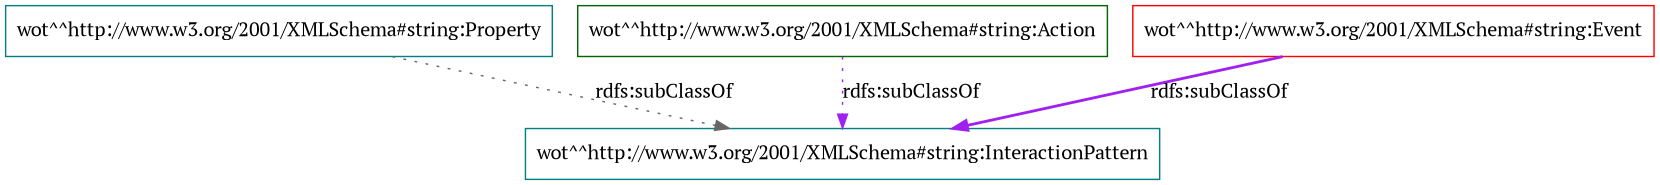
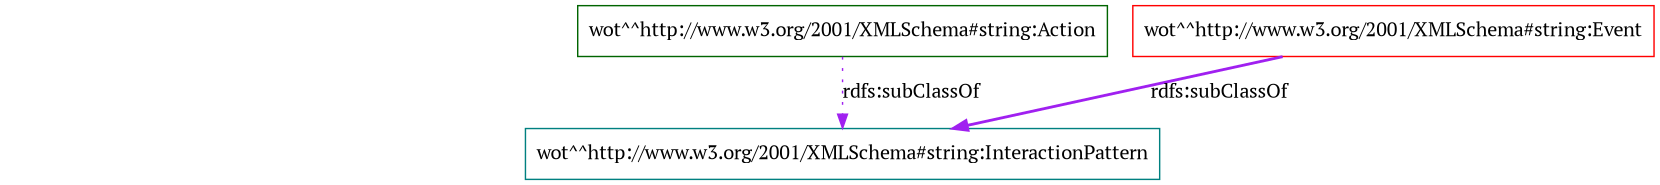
node "wot^^http://www.w3.org/2001/XMLSchema#string:Property": removed
